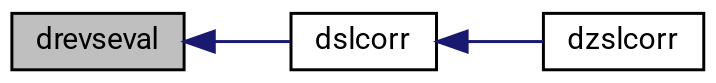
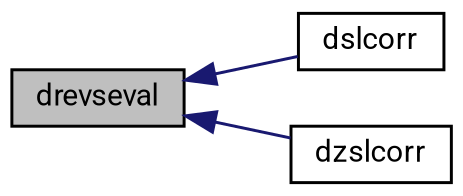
edge "dzslcorr" -> "dslcorr": now "dzslcorr" -> "drevseval"
